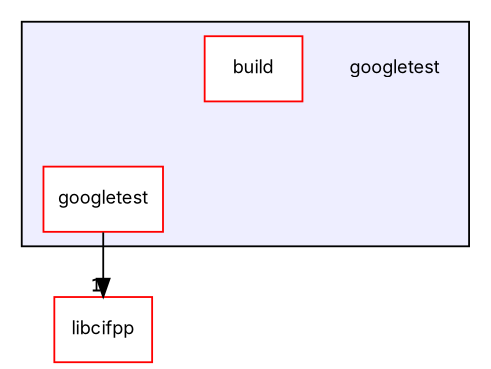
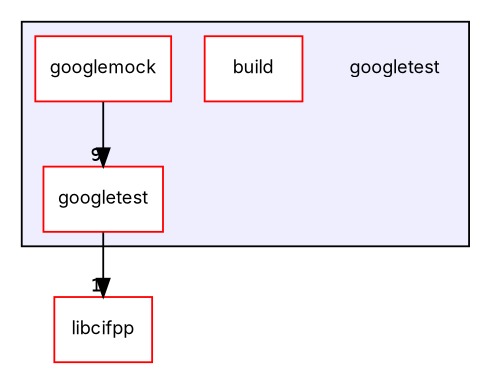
node "googlemock": added
